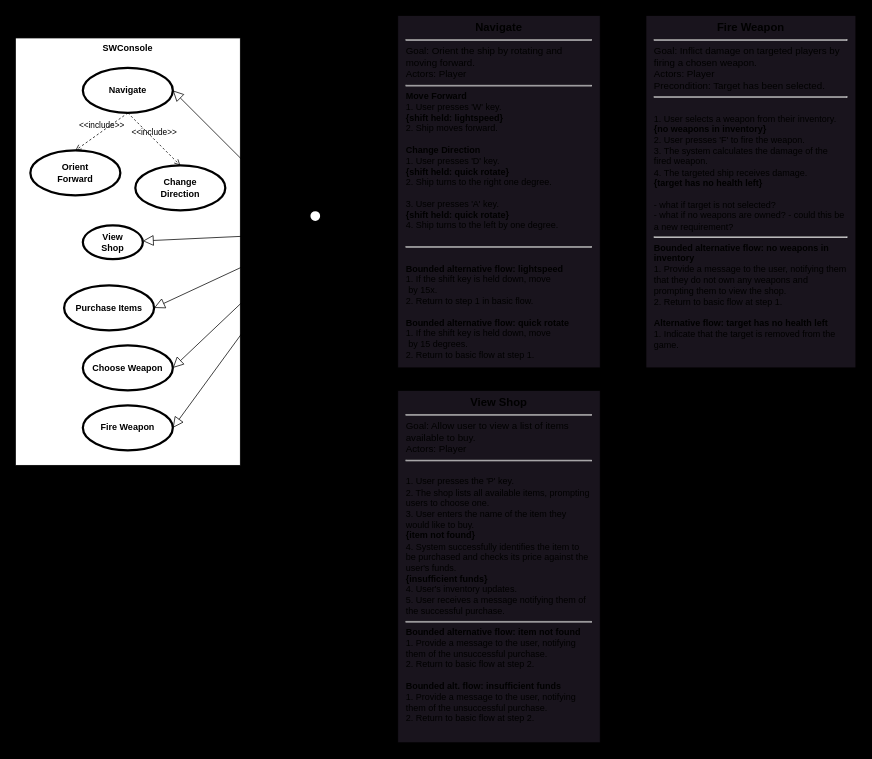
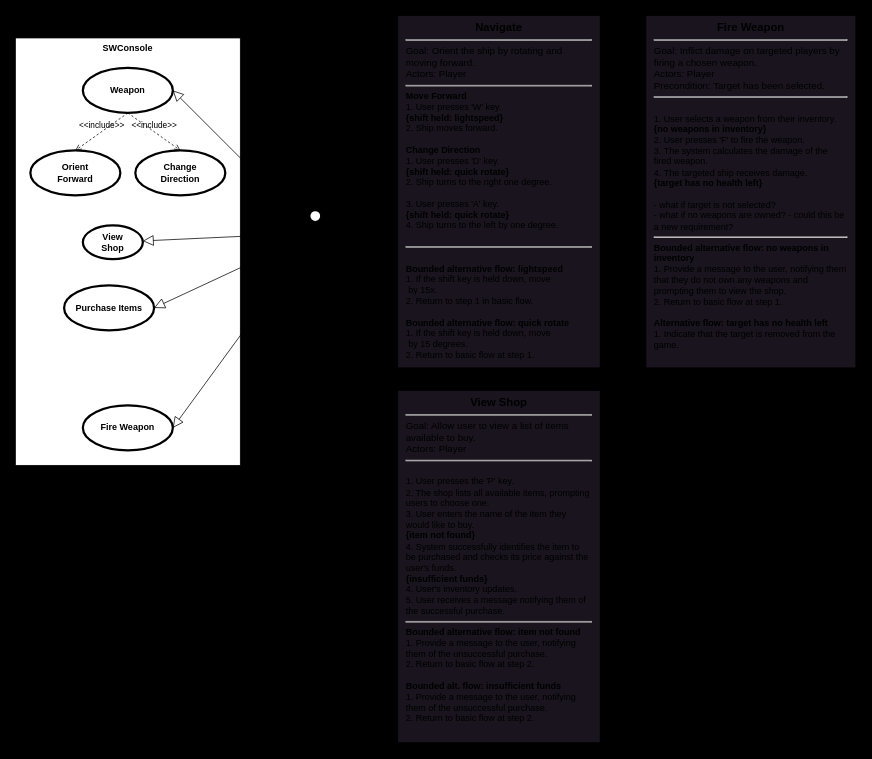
node "Navigate": label "Navigate" -> "Weapon"
node "Change Direction": moved (180, 188) -> (180, 173)
edge "Player" -> "Choose Weapon": removed
node "Choose Weapon": removed
